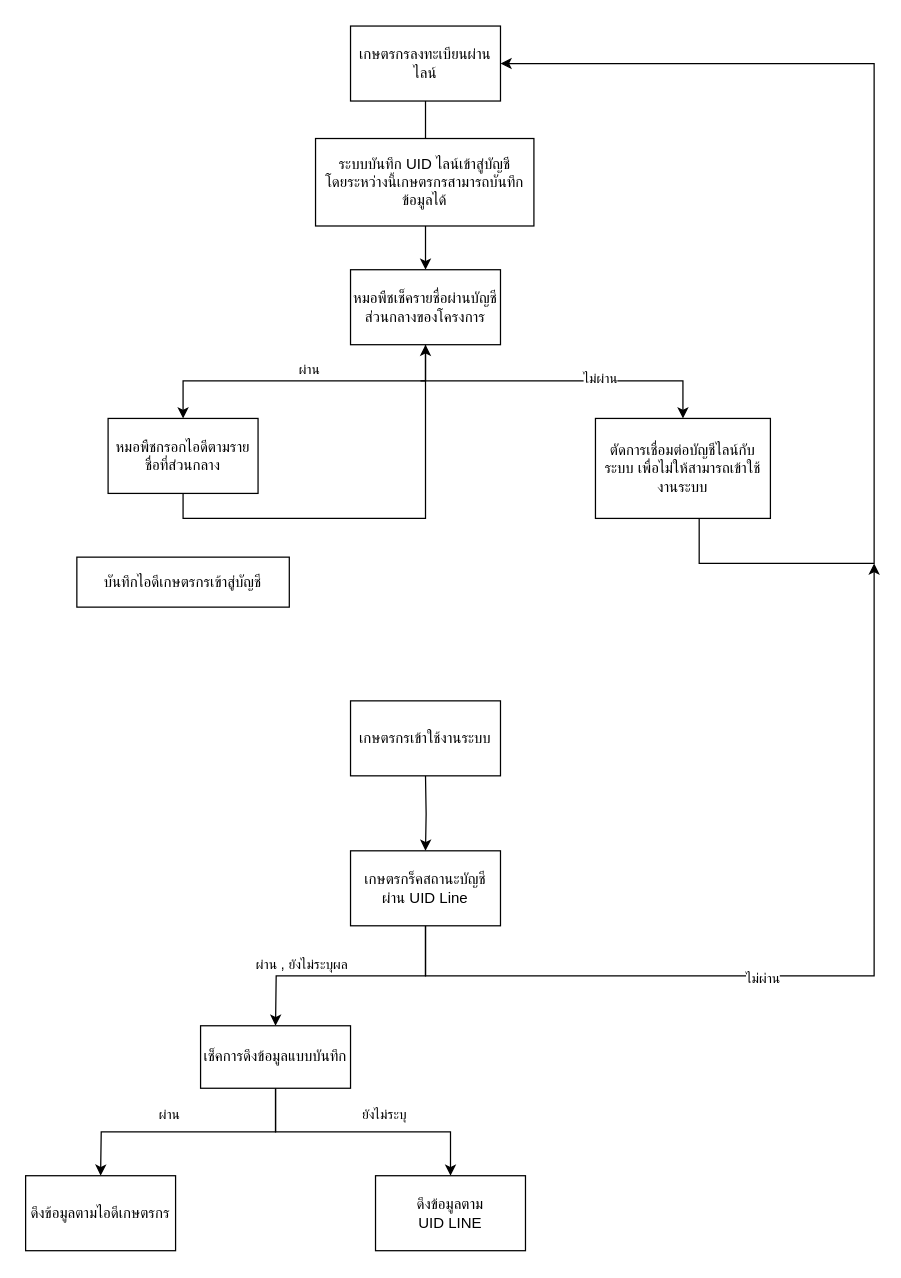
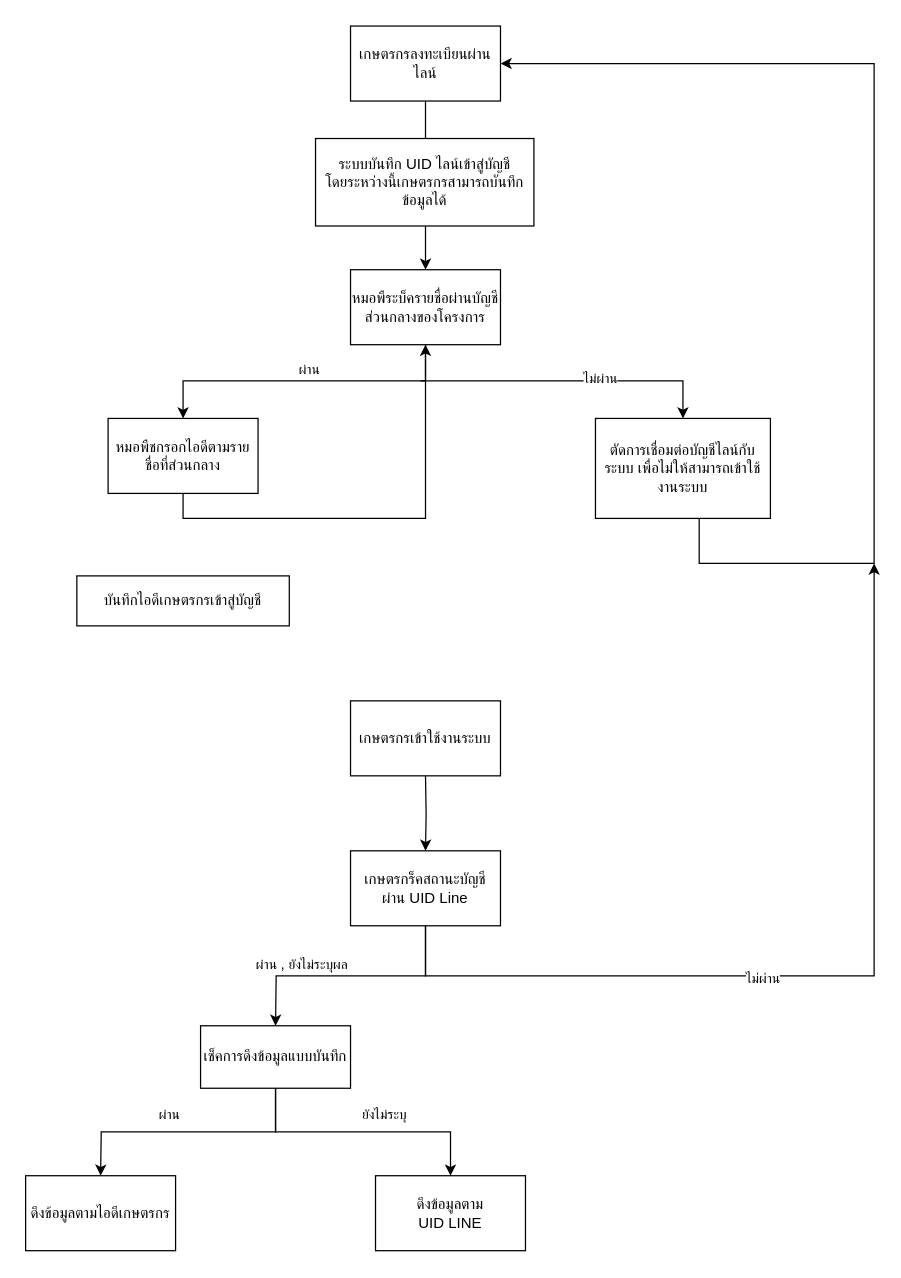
node "หมอพืชเช็ครายชื่อผ่านบัญชีส่วนกลางของโครงการ": label "หมอพืชเช็ครายชื่อผ่านบัญชีส่วนกลางของโครงการ" -> "หมอพืระบ็ครายชื่อผ่านบัญชีส่วนกลางของโครงการ"
node "บันทึกไอดีเกษตรกรเข้าสู่บัญชี": moved (183, 582) -> (183, 601)
